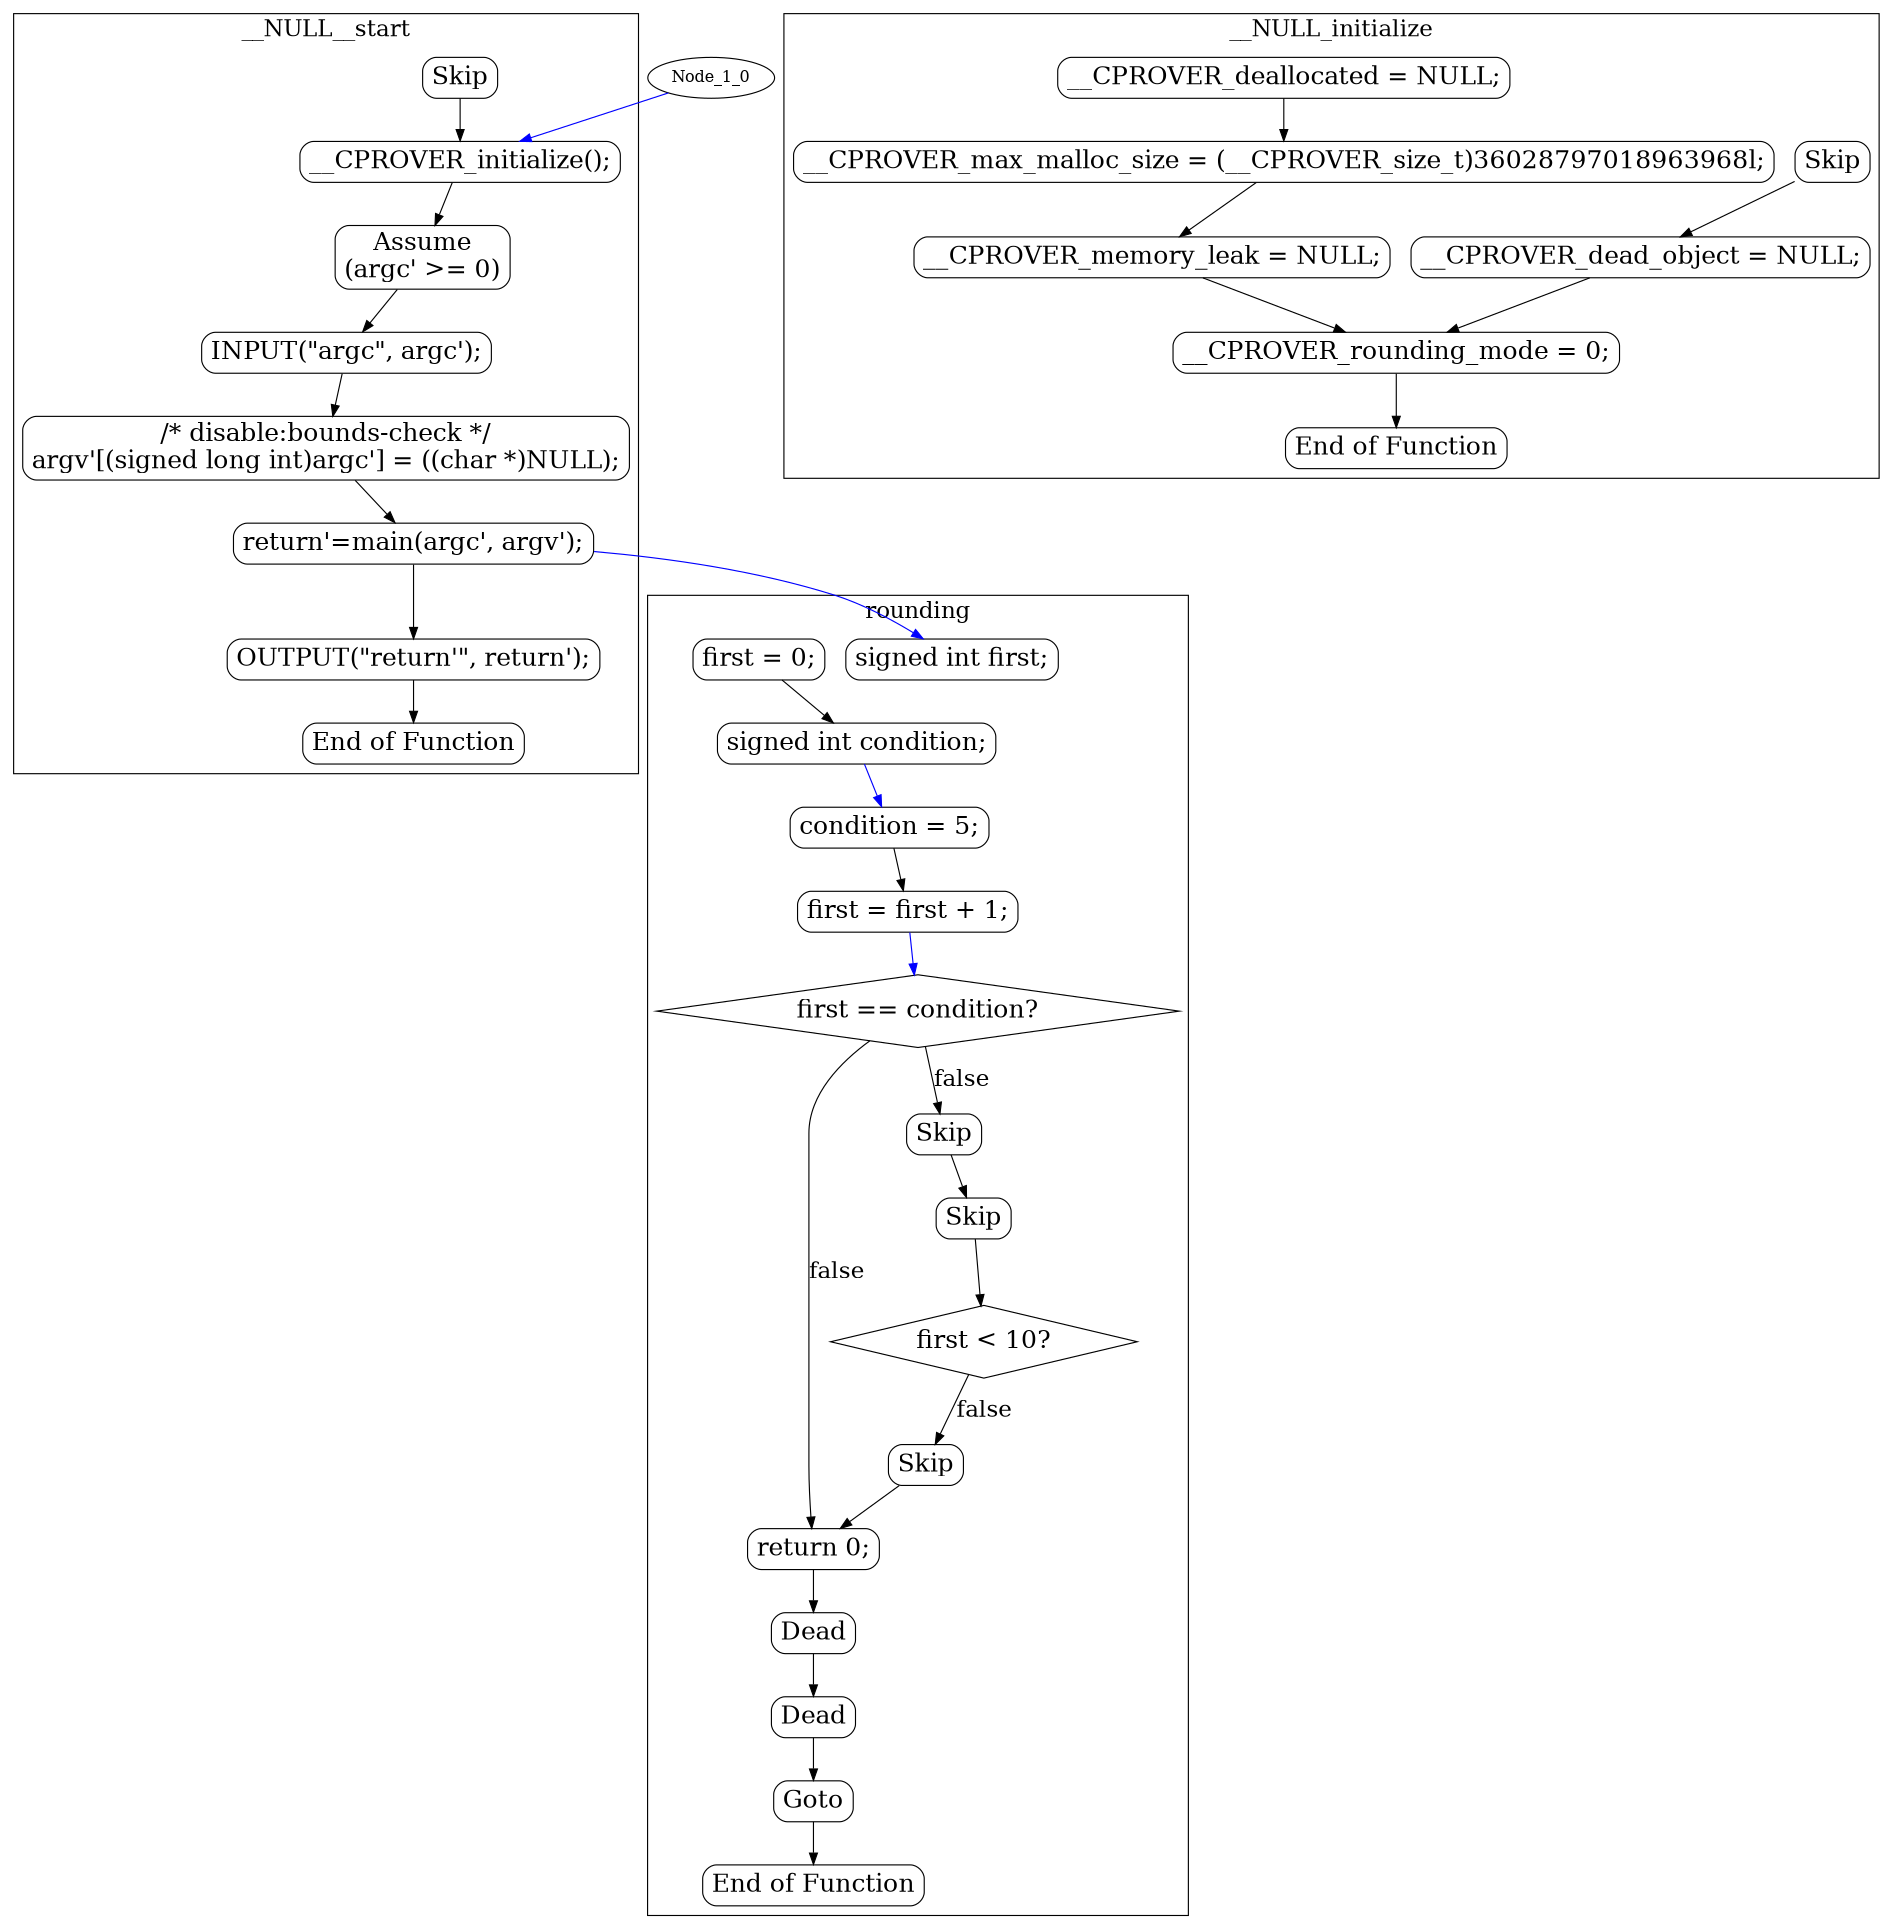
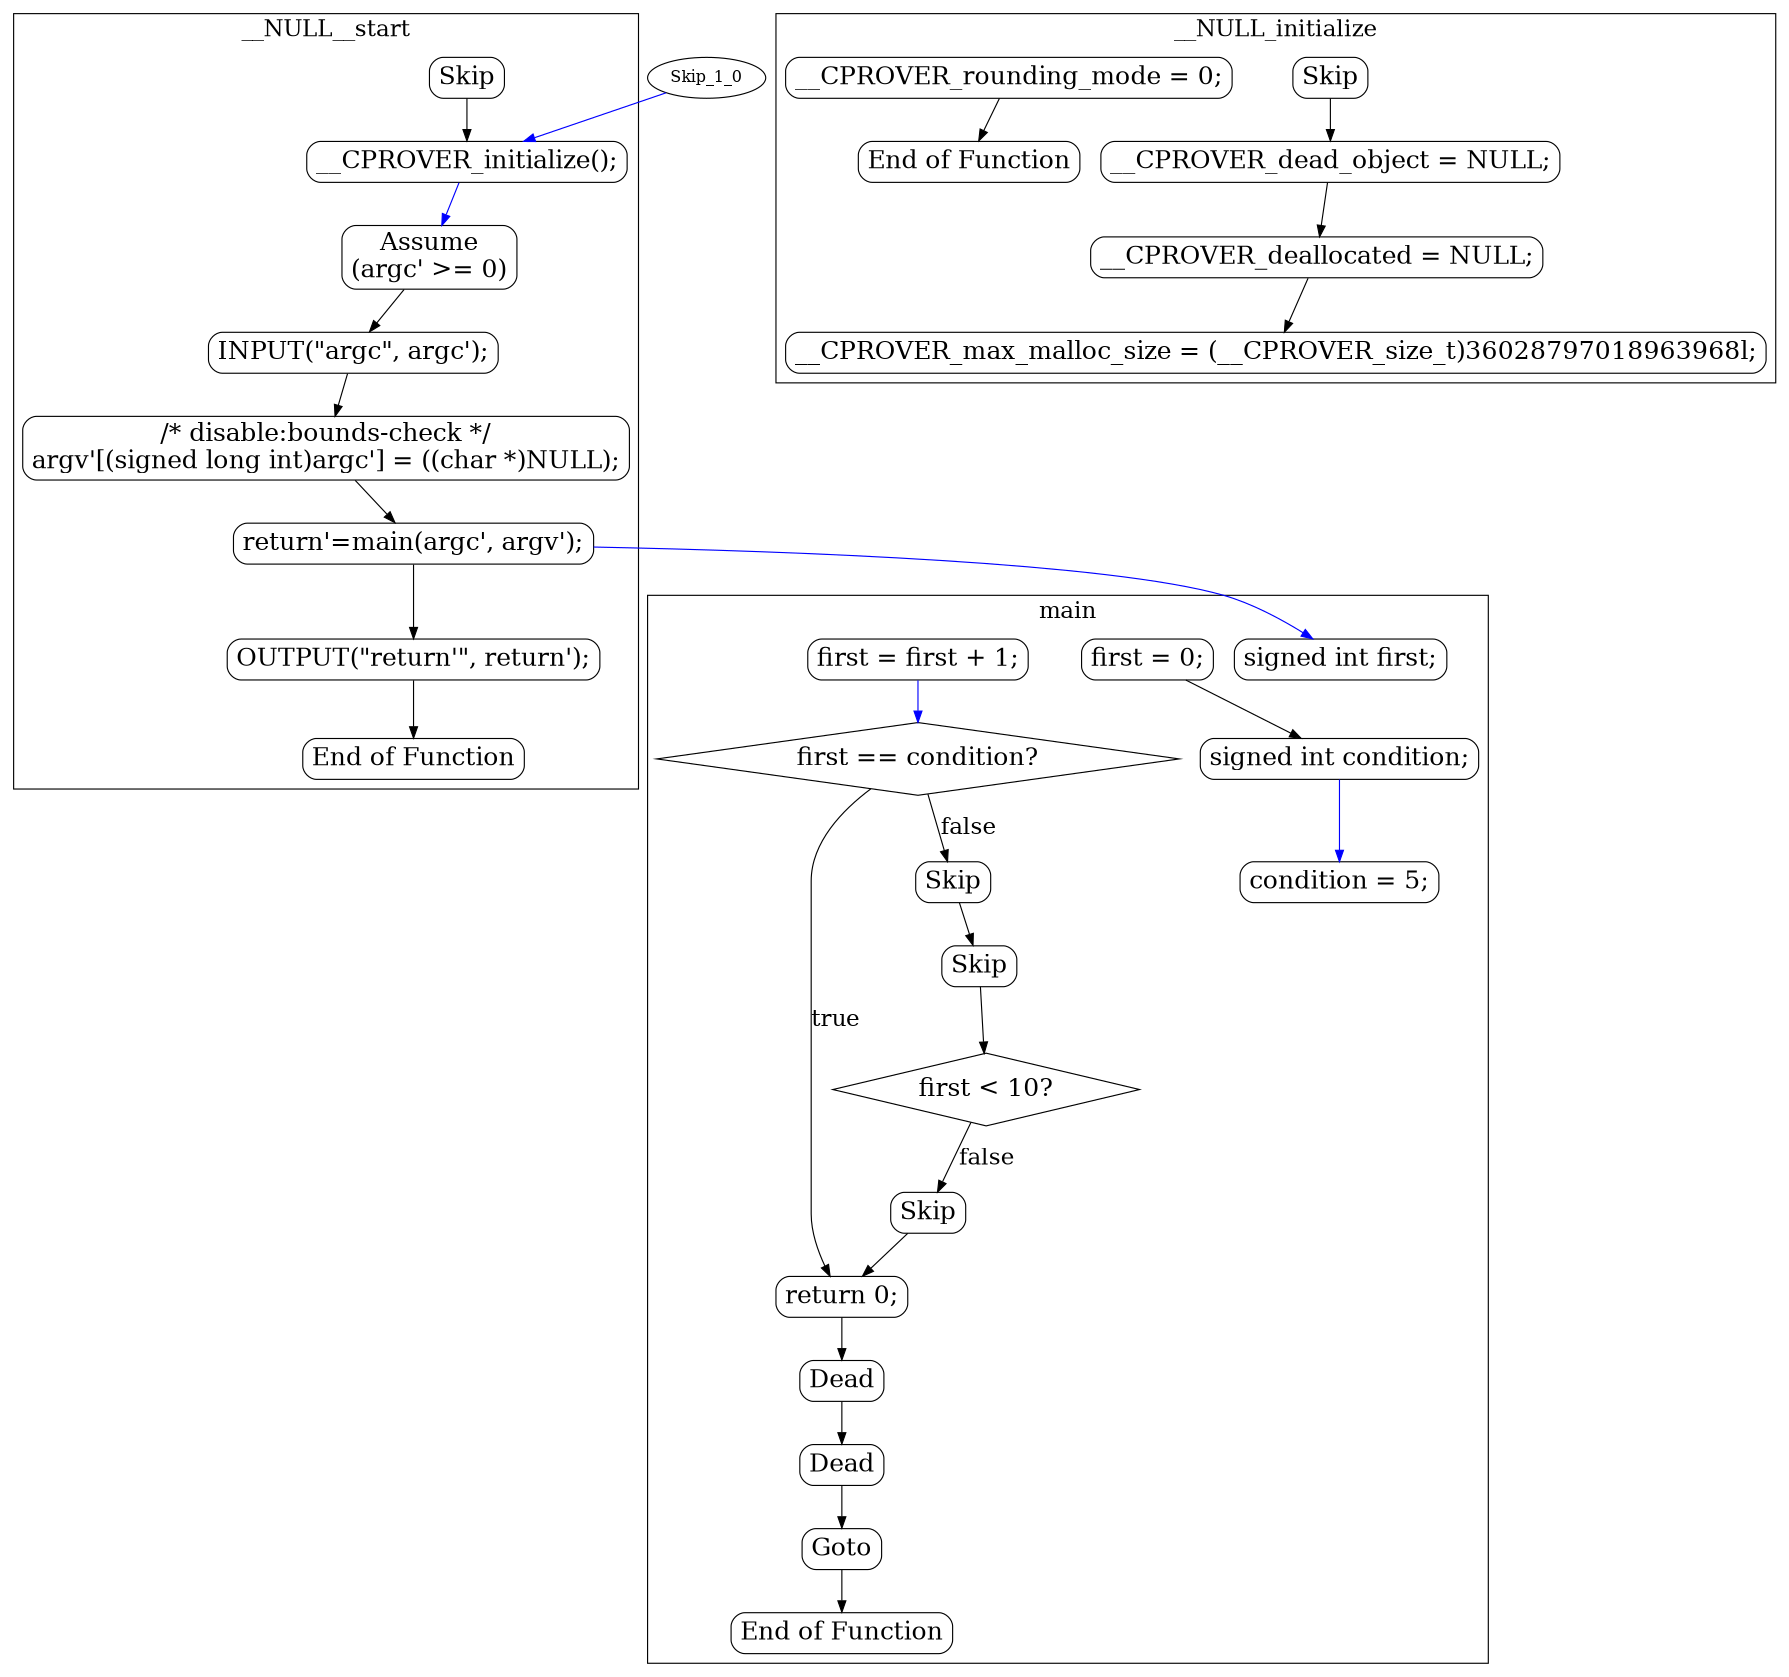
node "Node_1_0": label "Node_1_0" -> "Skip_1_0"
edge "__CPROVER_initialize();" -> "Assume (argc' >= 0)": color black -> blue
node "__CPROVER_memory_leak = NULL;": removed
edge "__CPROVER_dead_object = NULL;" -> "__CPROVER_rounding_mode = 0;": now "__CPROVER_dead_object = NULL;" -> "__CPROVER_deallocated = NULL;"
cluster "rounding": label "rounding" -> "main"
edge "condition = 5;" -> "first = first + 1;": removed
edge "first == condition?" -> "return 0;": label "false" -> "true"
